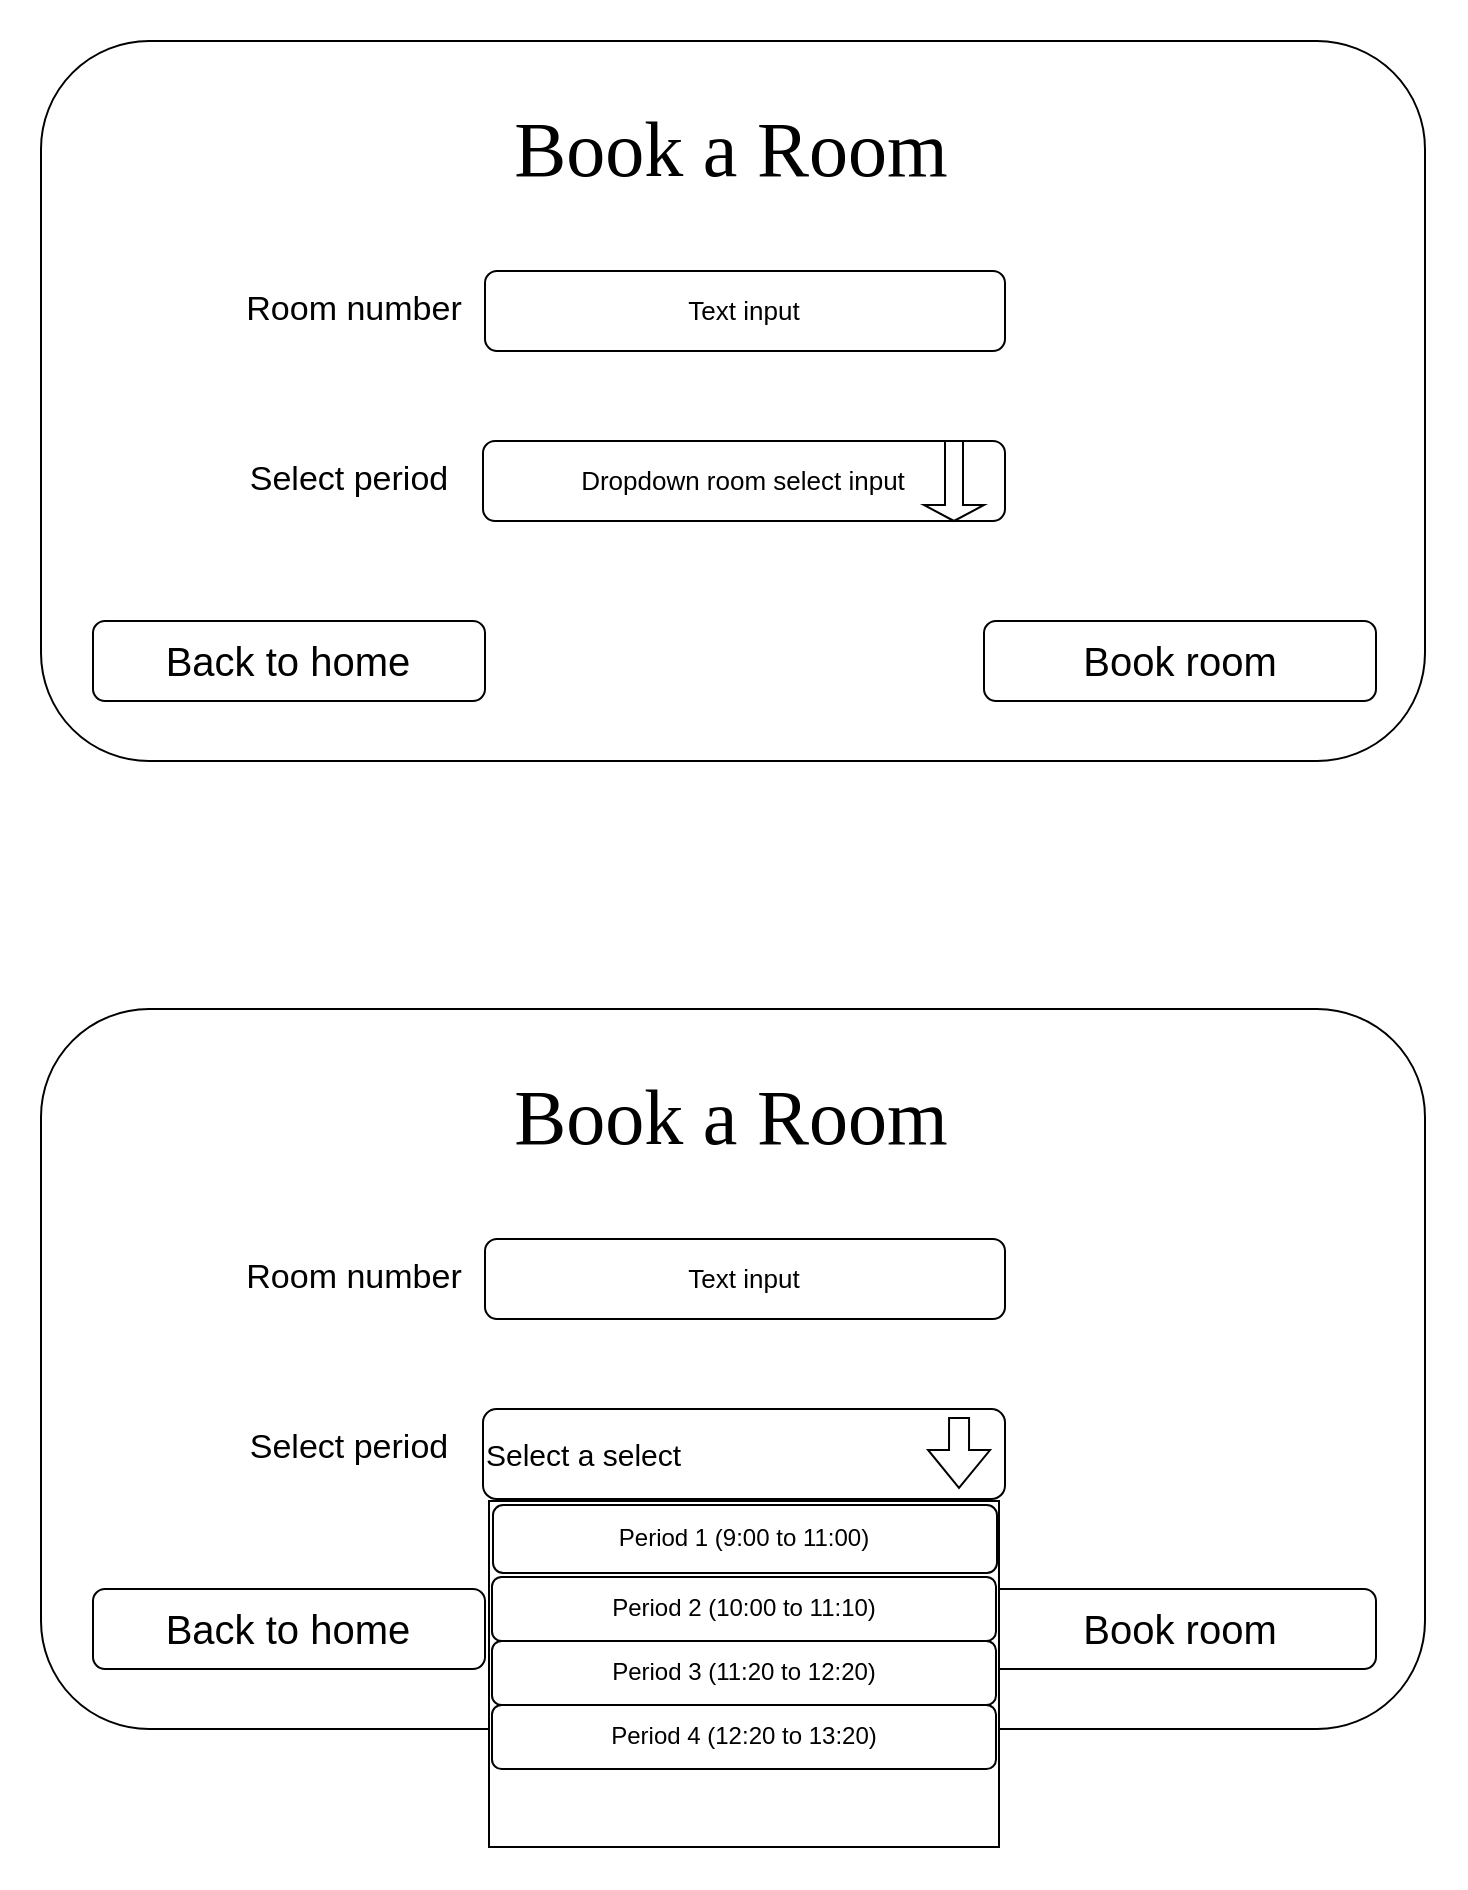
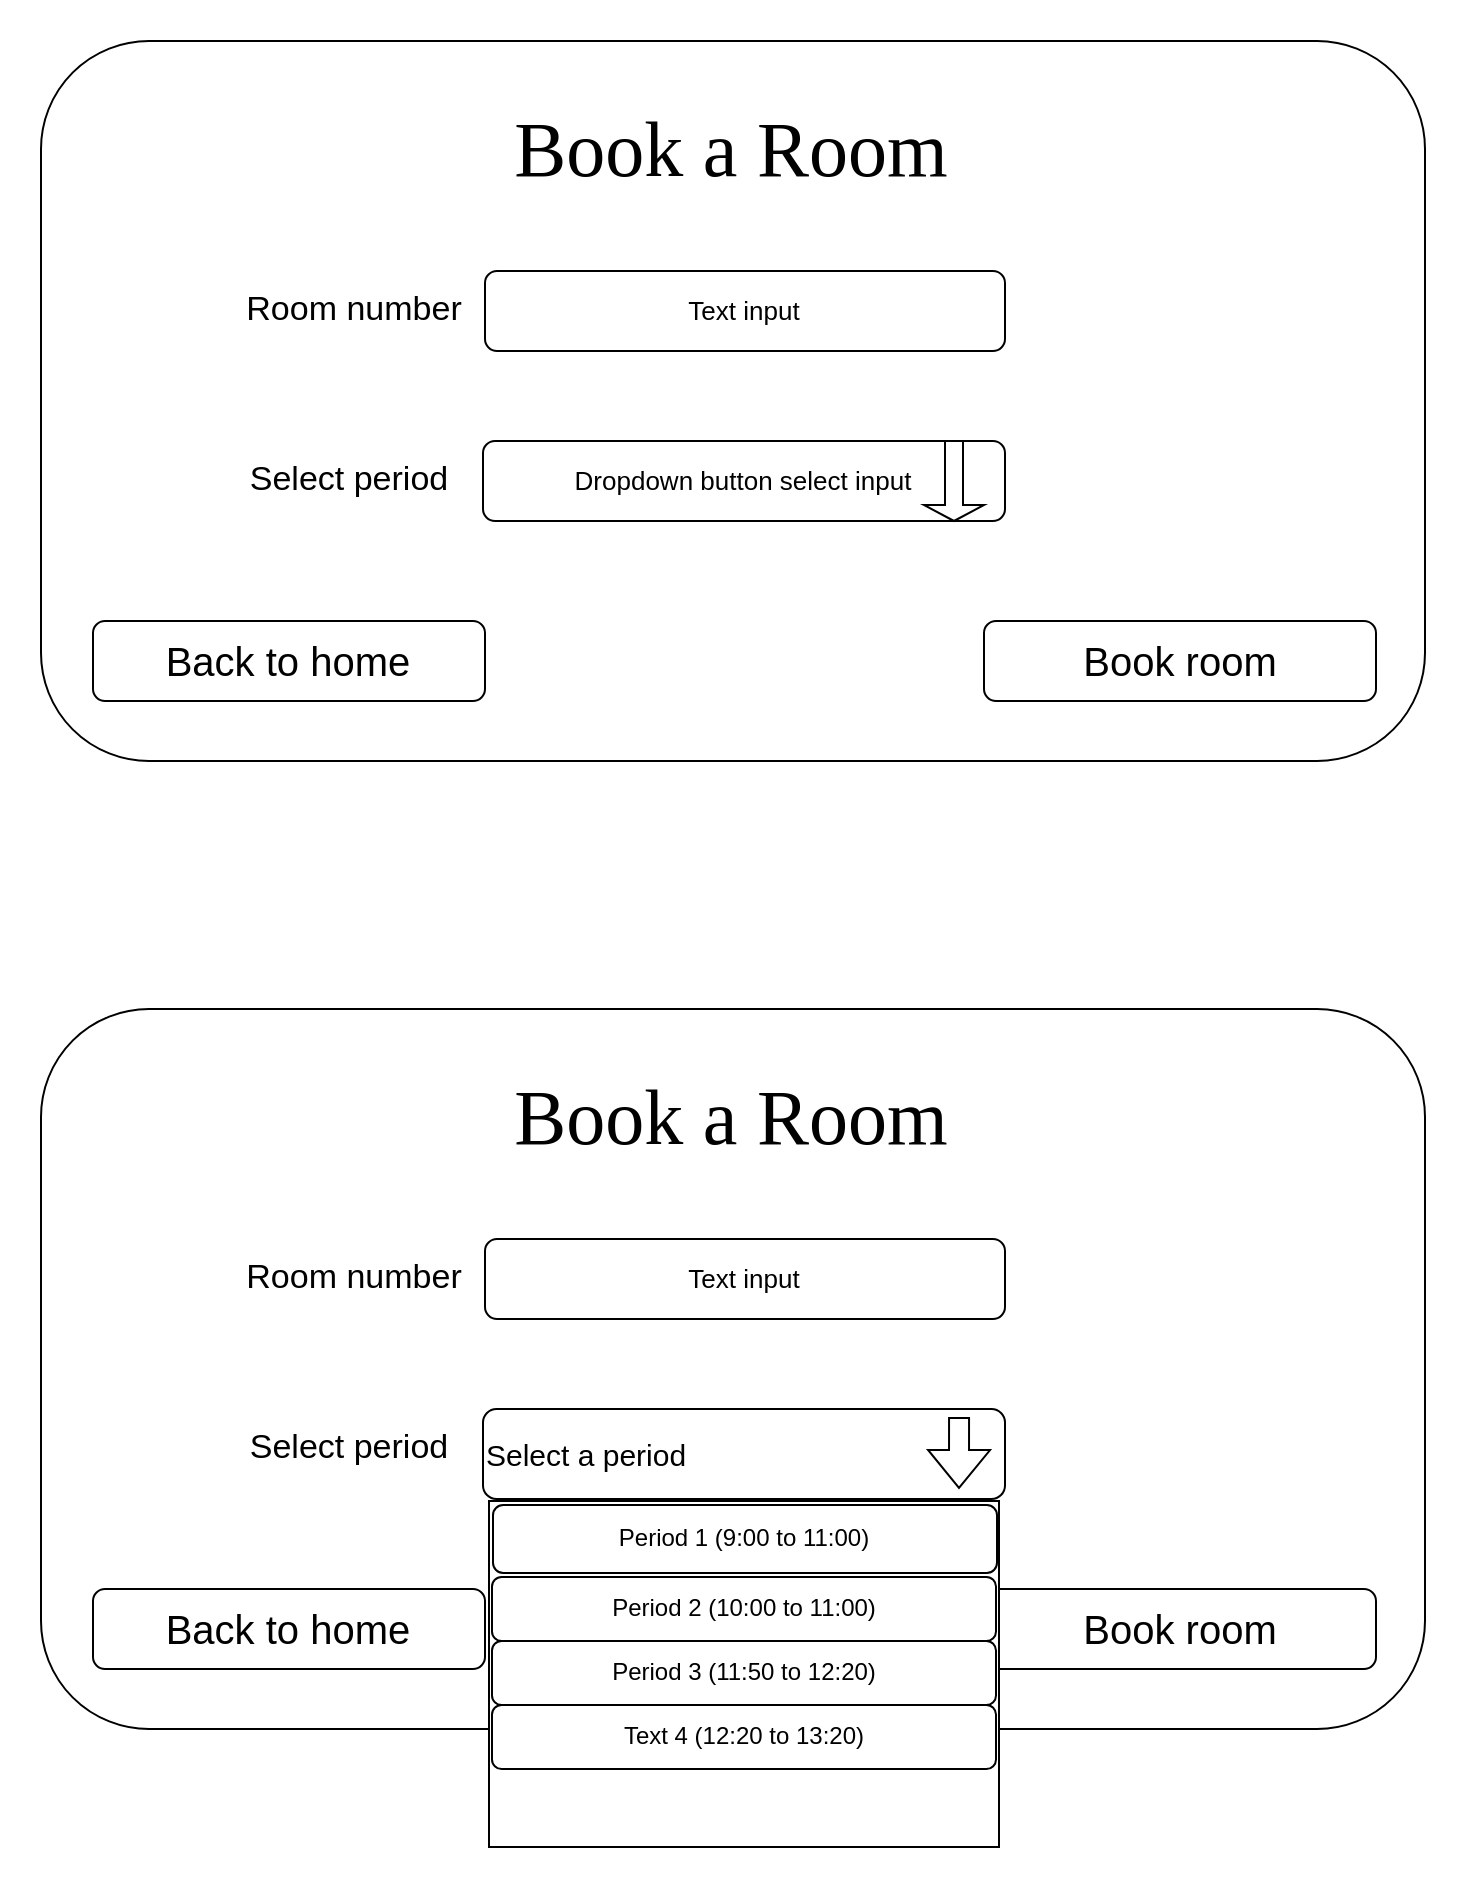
node "Dropdown room select input": label "Dropdown room select input" -> "Dropdown button select input"
node "Select a select": label "Select a select" -> "Select a period"
node "Period 2 (10:00 to 11:10)": label "Period 2 (10:00 to 11:10)" -> "Period 2 (10:00 to 11:00)"
node "Period 3 (11:20 to 12:20)": label "Period 3 (11:20 to 12:20)" -> "Period 3 (11:50 to 12:20)"
node "Period 4 (12:20 to 13:20)": label "Period 4 (12:20 to 13:20)" -> "Text 4 (12:20 to 13:20)"
